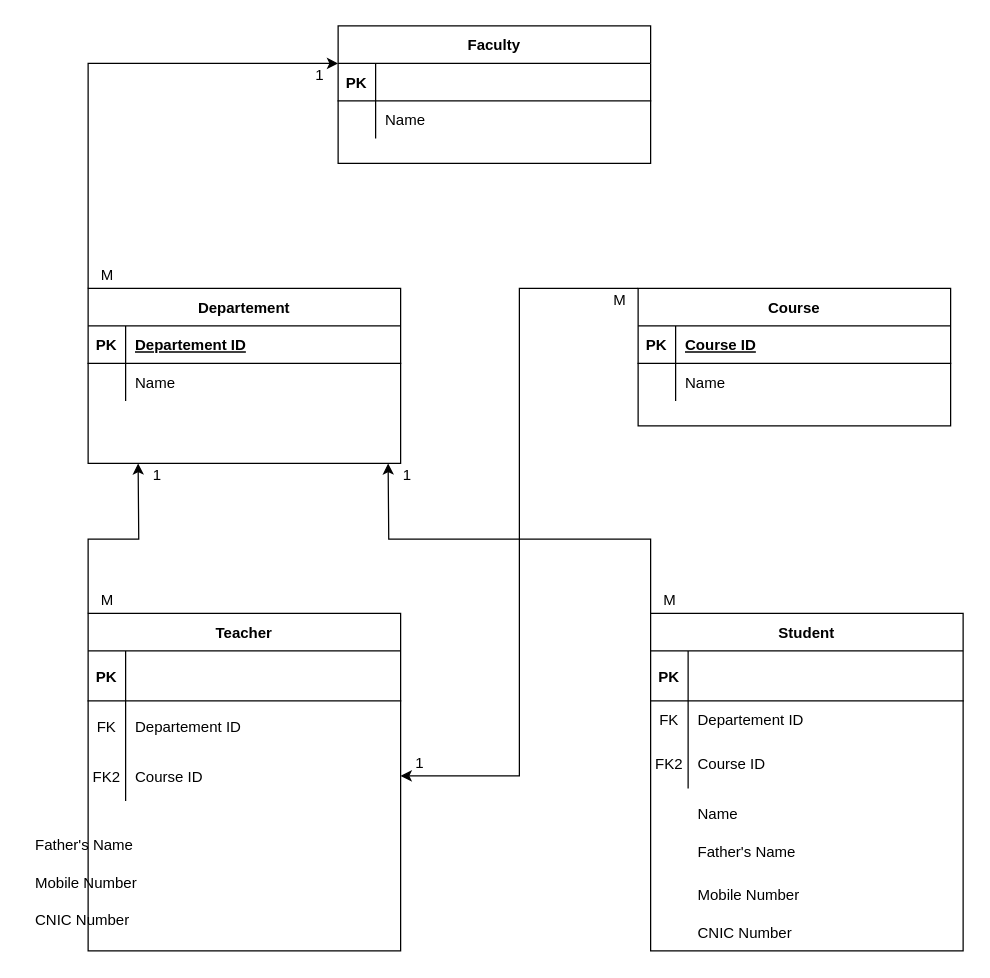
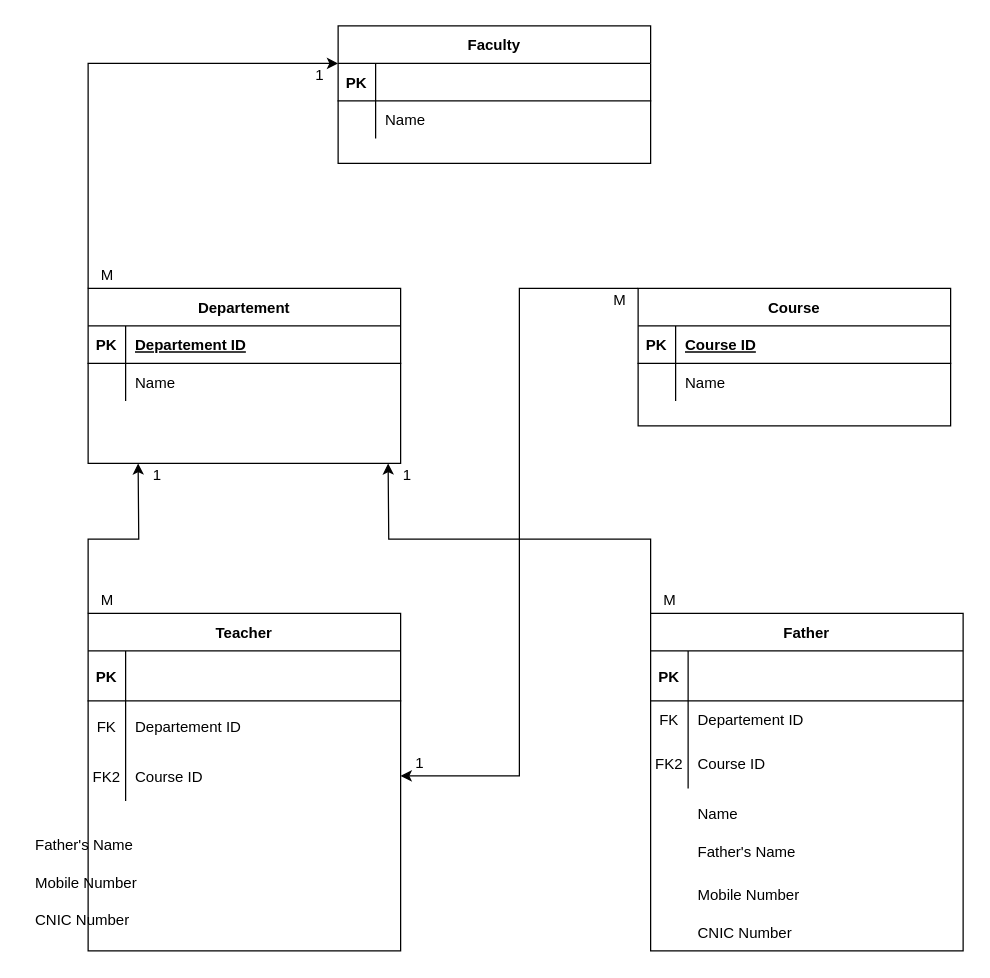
node "Student": label "Student" -> "Father"
